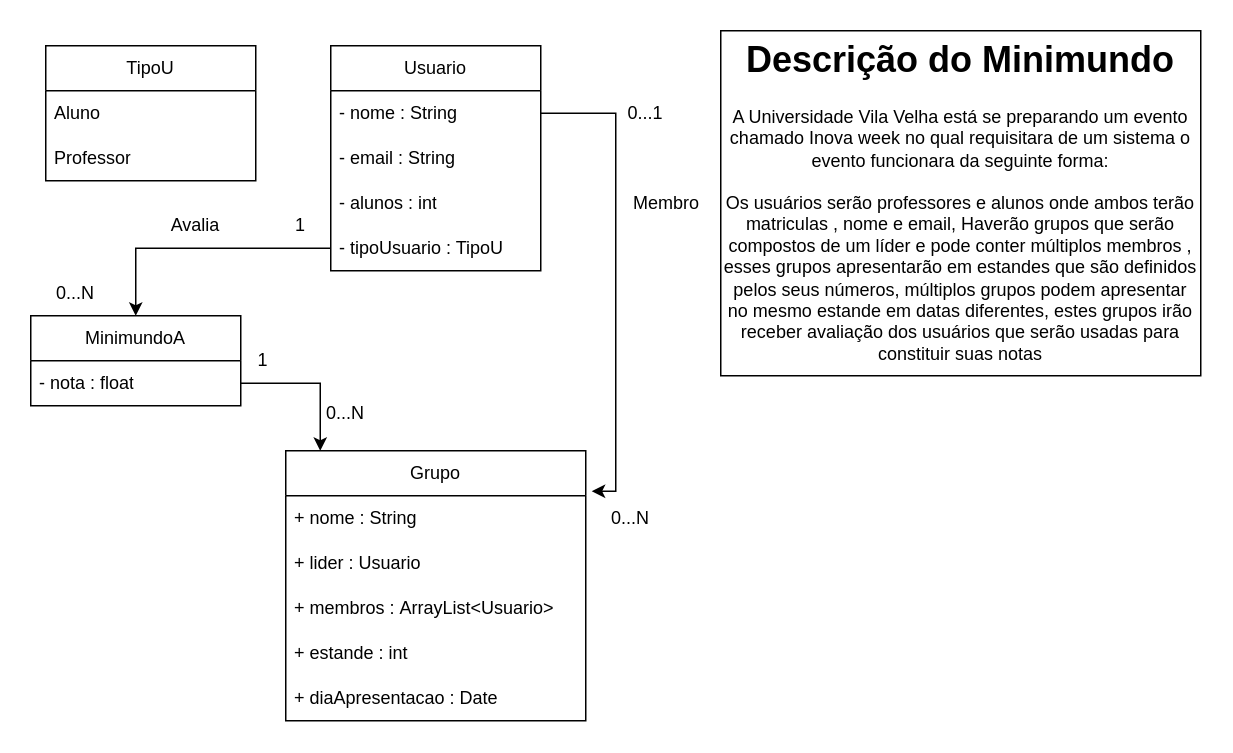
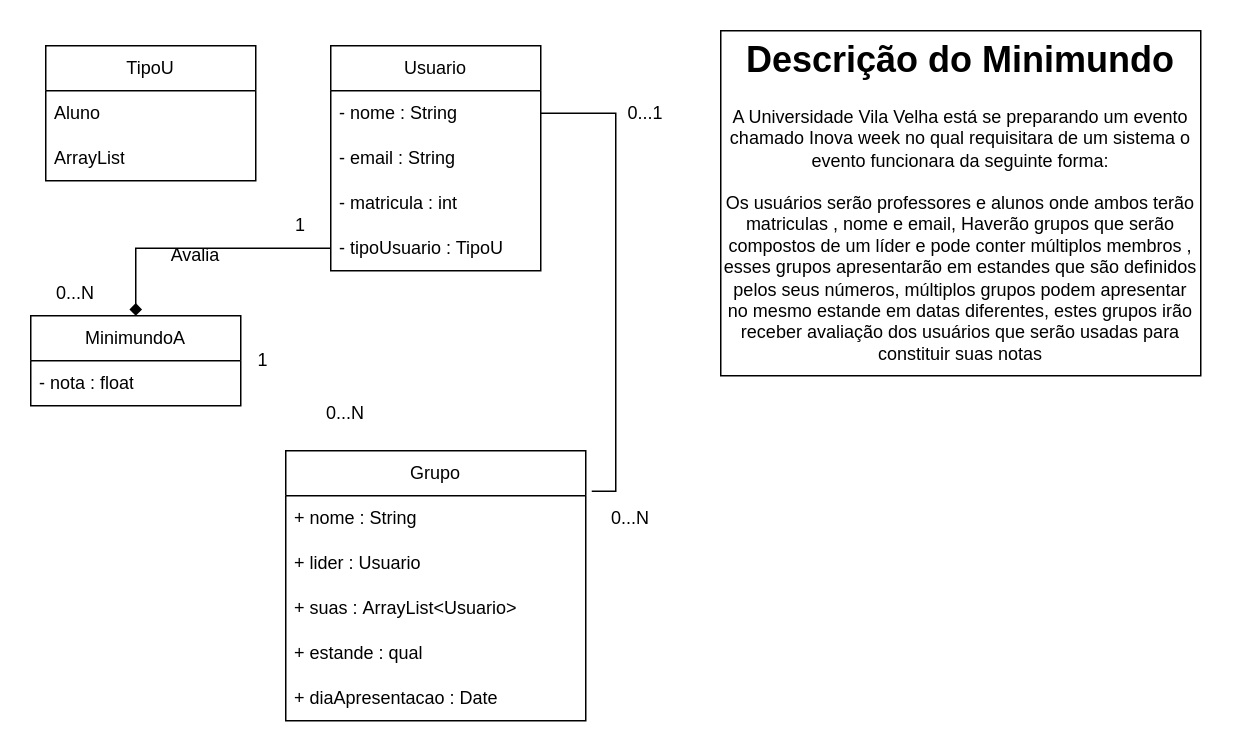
node "Professor": label "Professor" -> "ArrayList"
node "- alunos : int": label "- alunos : int" -> "- matricula : int"
node "Membro": removed
node "Avalia": moved (196, 226) -> (196, 256)
edge "- tipoUsuario : TipoU" -> "MinimundoA": arrowhead classic -> diamond
edge "- nota : float" -> "Grupo": removed
edge "- nome : String" -> "+ nome : String": arrowhead classic -> none
node "+ membros : ArrayList<Usuario>": label "+ membros : ArrayList<Usuario>" -> "+ suas : ArrayList<Usuario>"
node "+ estande : int": label "+ estande : int" -> "+ estande : qual"
